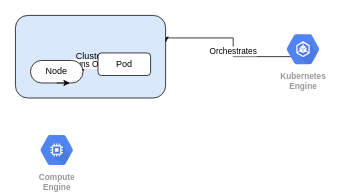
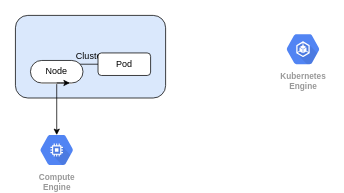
edge "Kubernetes Engine" -> "Cluster": removed, label "Orchestrates"
edge "Pod" -> "Node": now "Pod" -> "Compute Engine"
